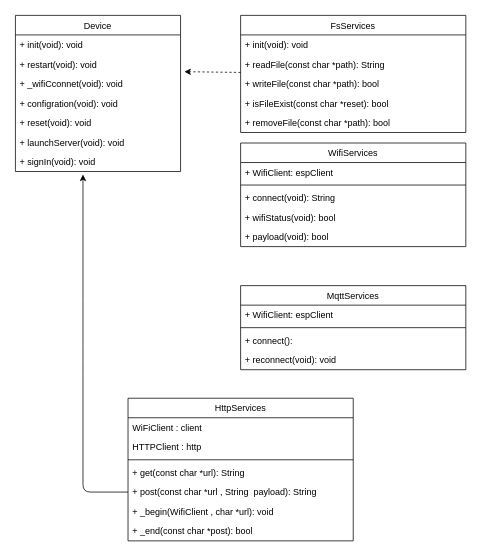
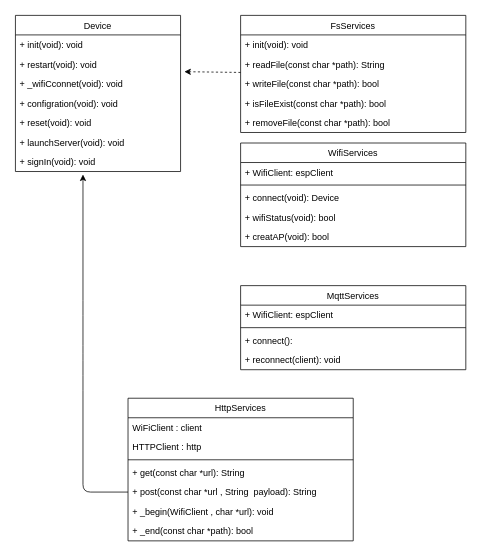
node "+ isFileExist(const char *reset): bool": label "+ isFileExist(const char *reset): bool" -> "+ isFileExist(const char *path): bool"
node "+ connect(void): String": label "+ connect(void): String" -> "+ connect(void): Device"
node "+ payload(void): bool": label "+ payload(void): bool" -> "+ creatAP(void): bool"
node "+ reconnect(void): void": label "+ reconnect(void): void" -> "+ reconnect(client): void"
node "+ _end(const char *post): bool": label "+ _end(const char *post): bool" -> "+ _end(const char *path): bool"
